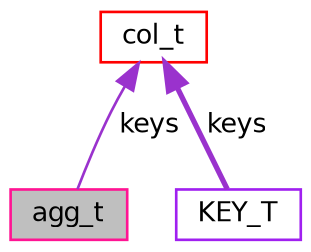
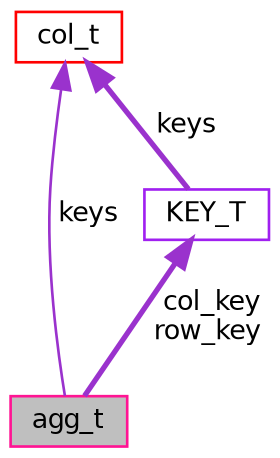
edge "agg_t" -> "KEY_T": added, label "col_key row_key"
